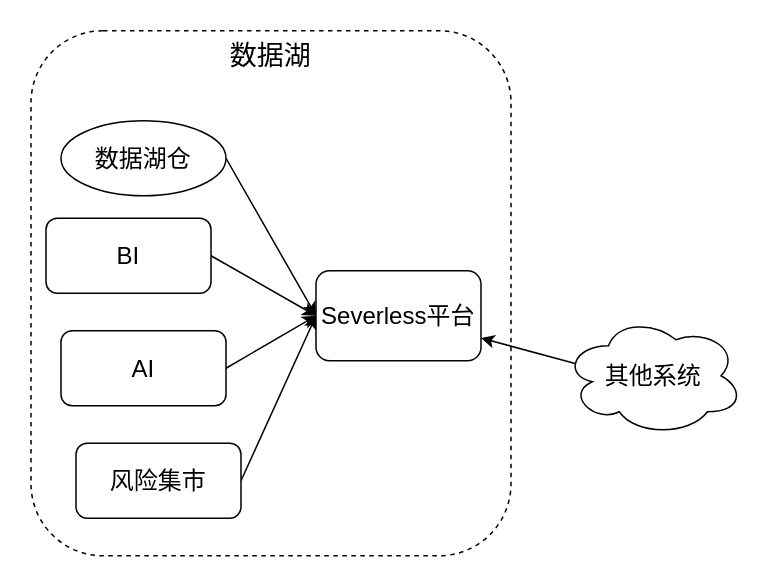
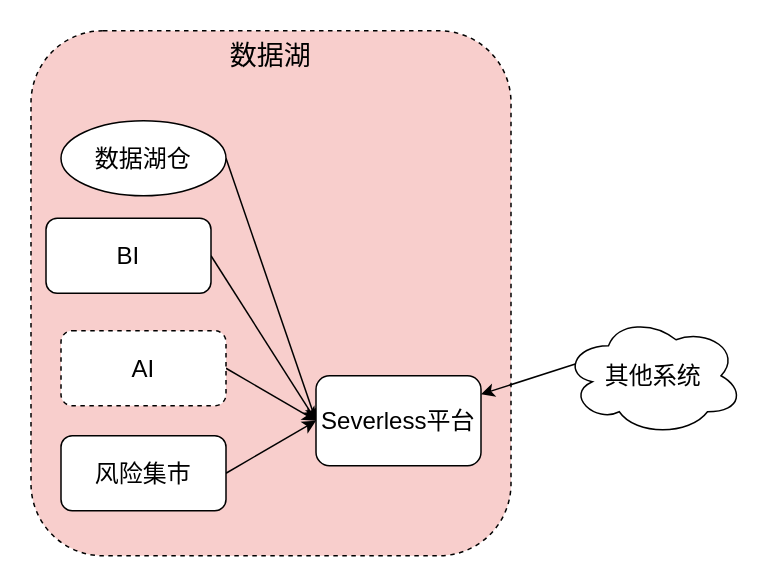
node "数据湖": fillcolor #ffffff -> #f8cecc
node "Severless平台": moved (398, 316) -> (398, 421)
node "AI": style solid -> dashed
node "风险集市": moved (158, 481) -> (143, 473)
